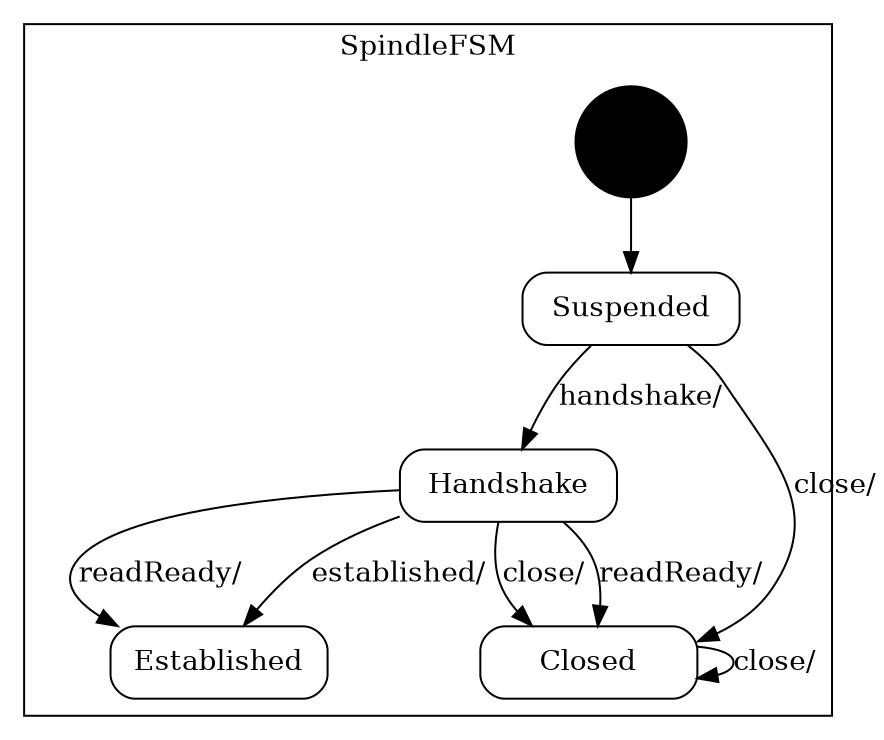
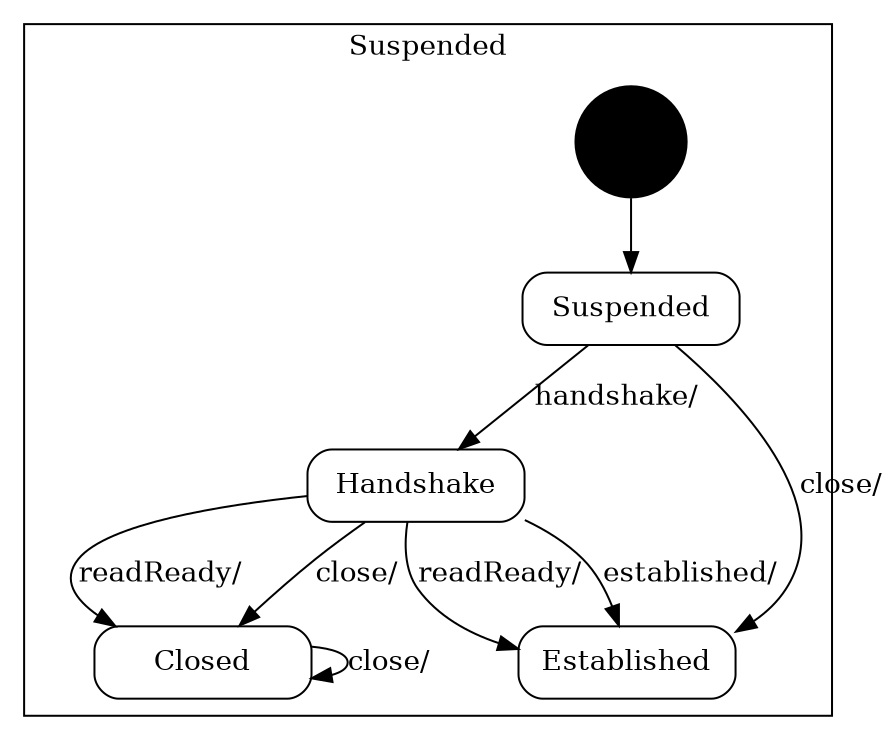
cluster "SpindleFSM": label "SpindleFSM" -> "Suspended"
edge "Suspended" -> "Closed": now "Suspended" -> "Established"
